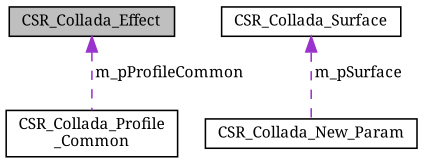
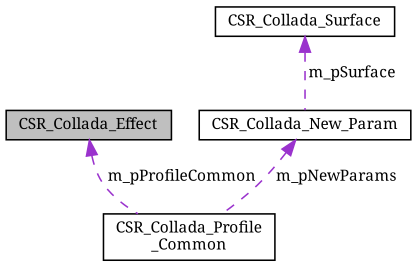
edge "CSR_Collada_Profile _Common" -> "CSR_Collada_New_Param": added, label "m_pNewParams"
